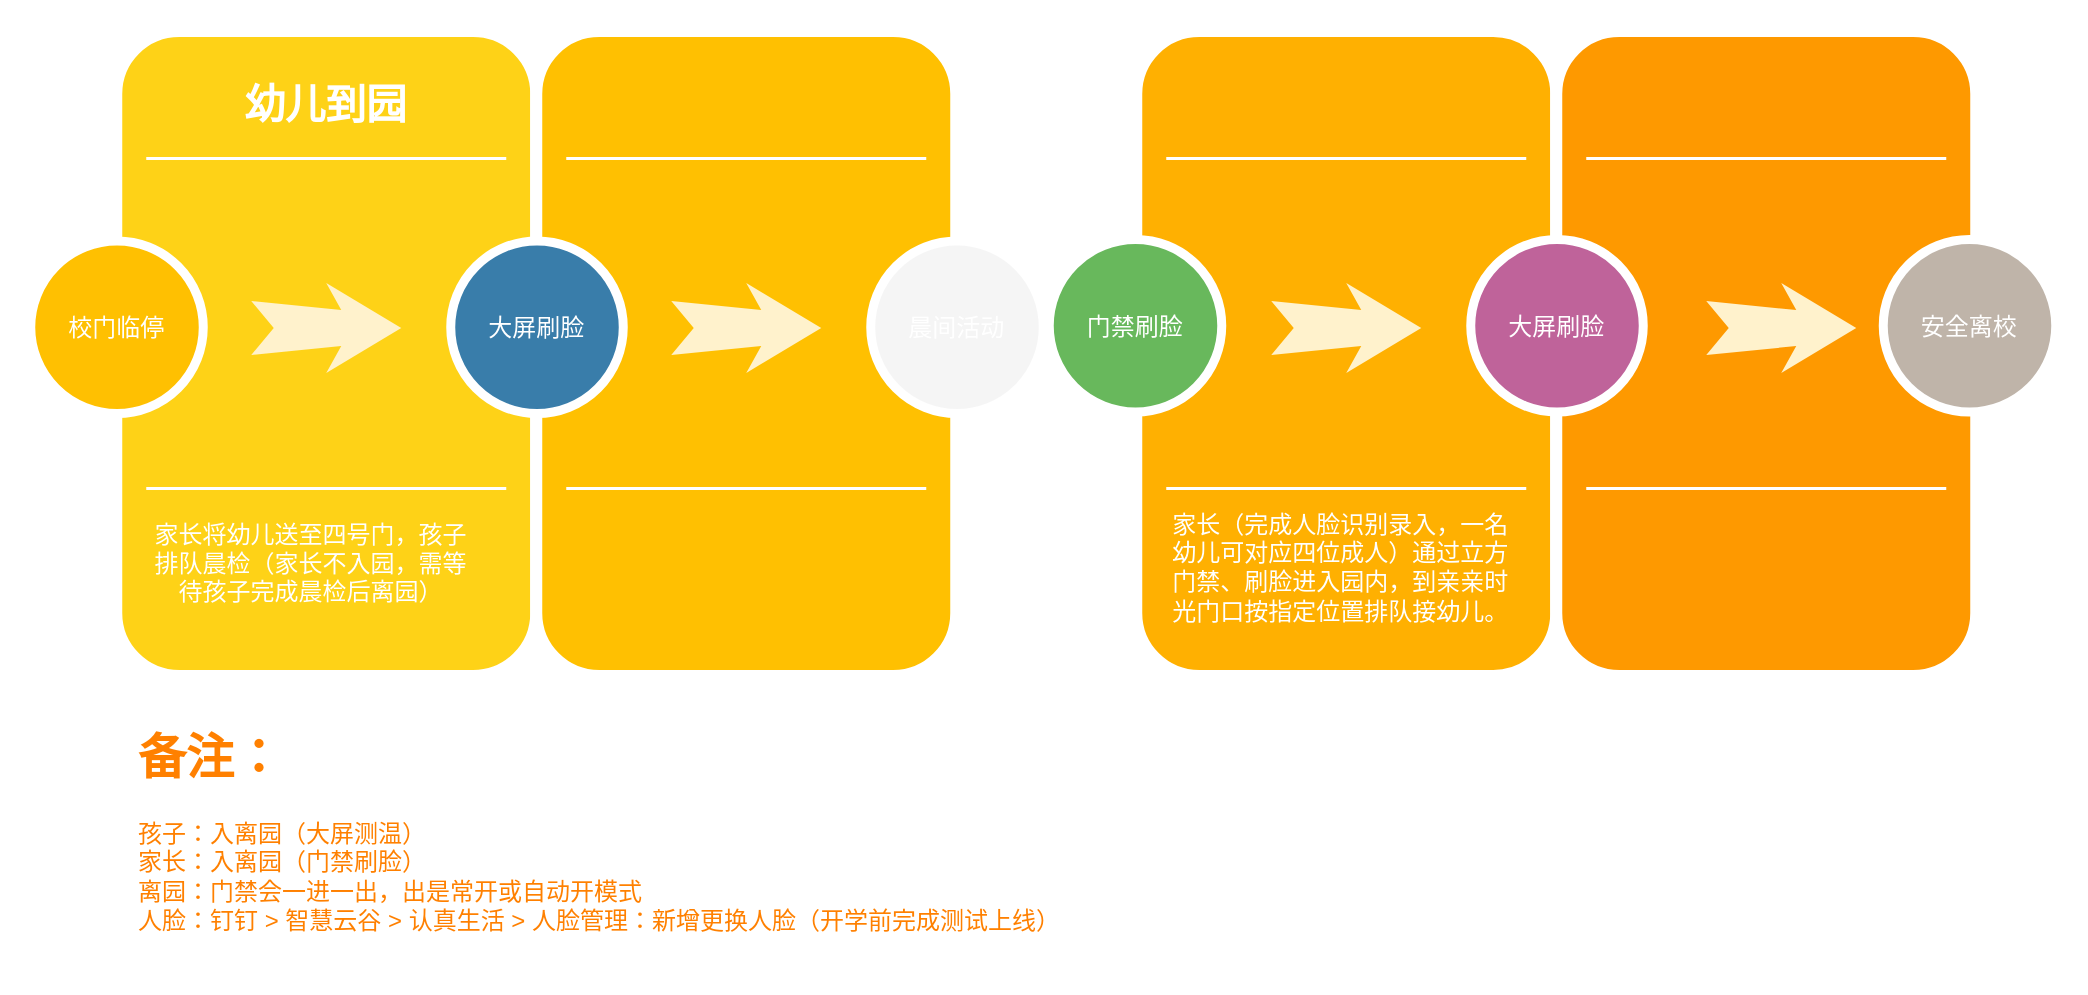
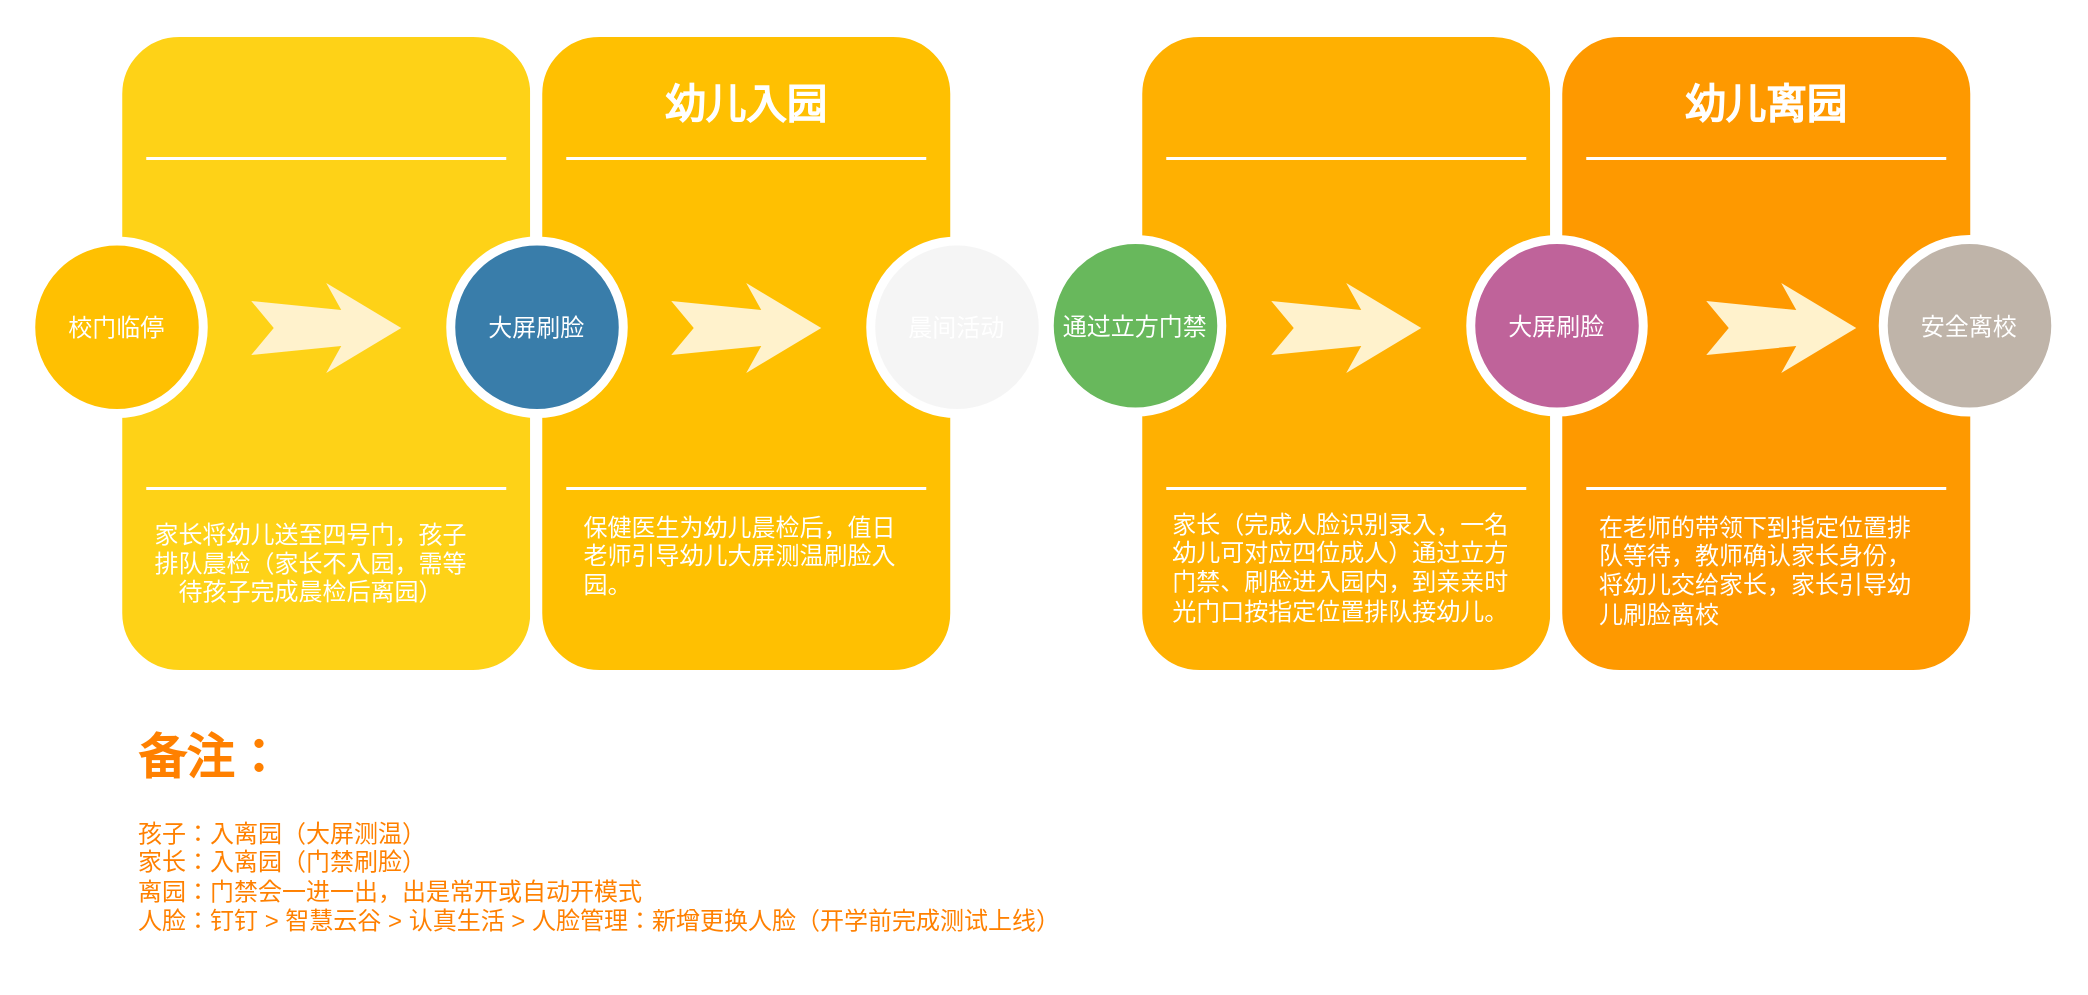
node "幼儿到园": removed
node "幼儿入园": added
node "幼儿离园": added
node "门禁刷脸": label "门禁刷脸" -> "通过立方门禁"
node "保健医生为幼儿晨检后，值日老师引导幼儿大屏测温刷脸入园。": added
node "在老师的带领下到指定位置排队等待，教师确认家长身份，将幼儿交给家长，家长引导幼儿刷脸离校": added
